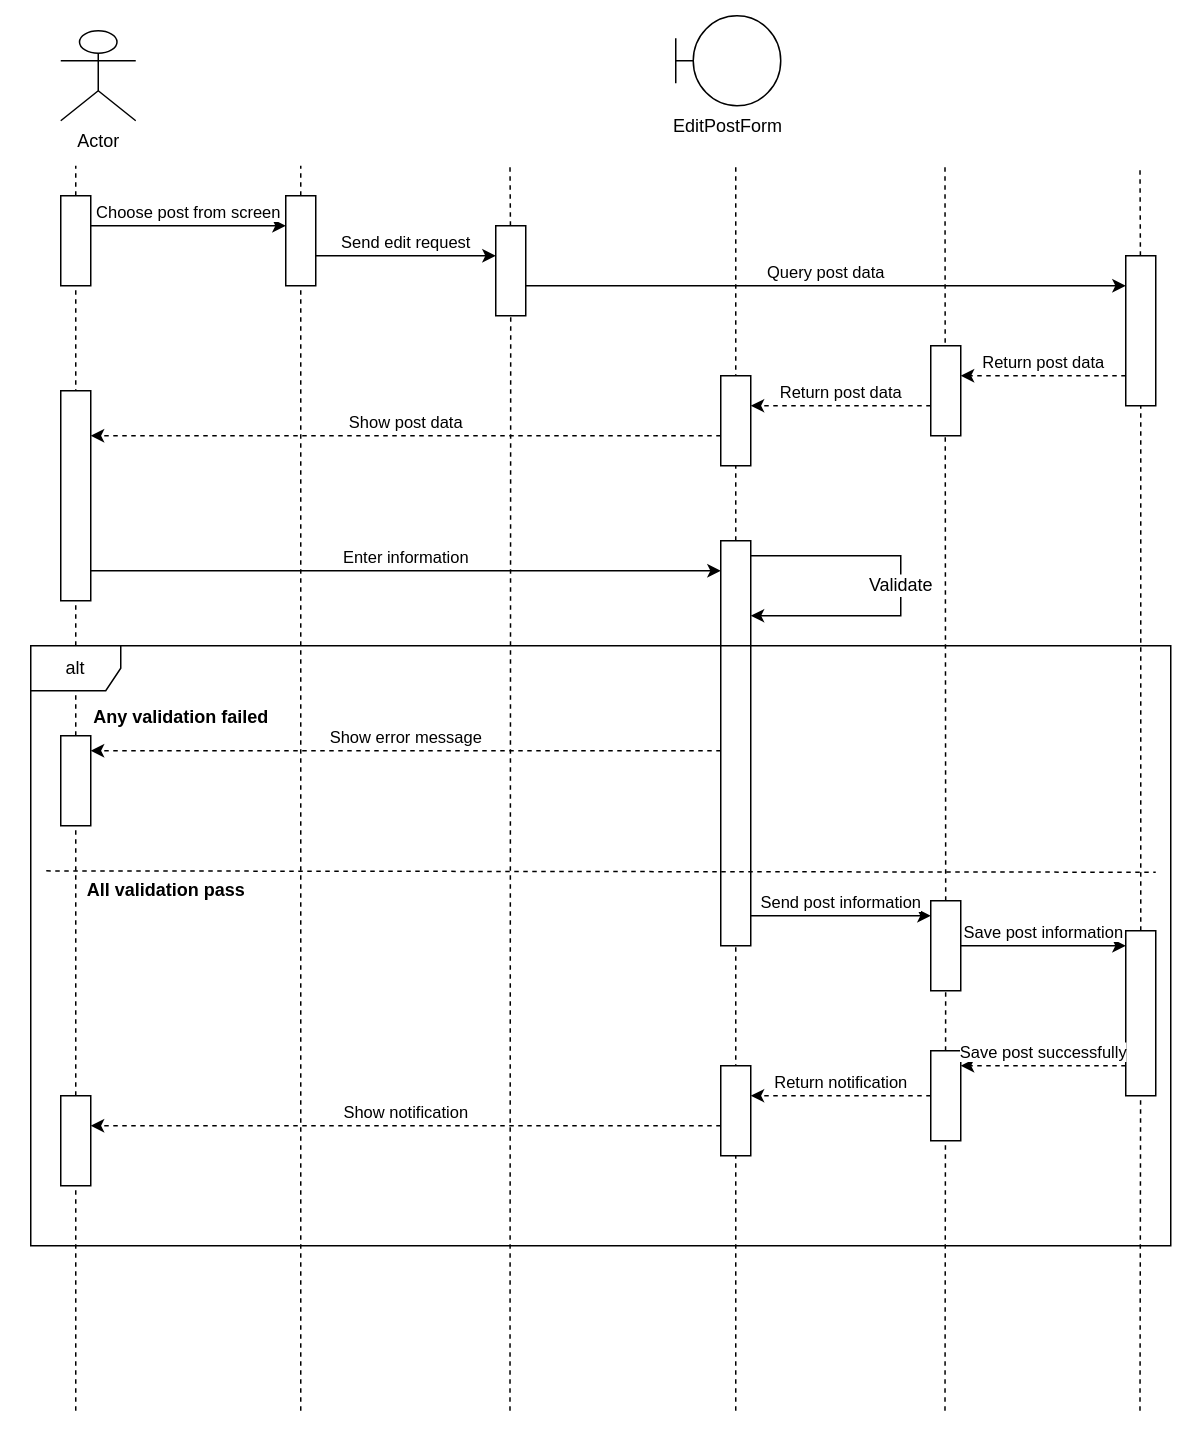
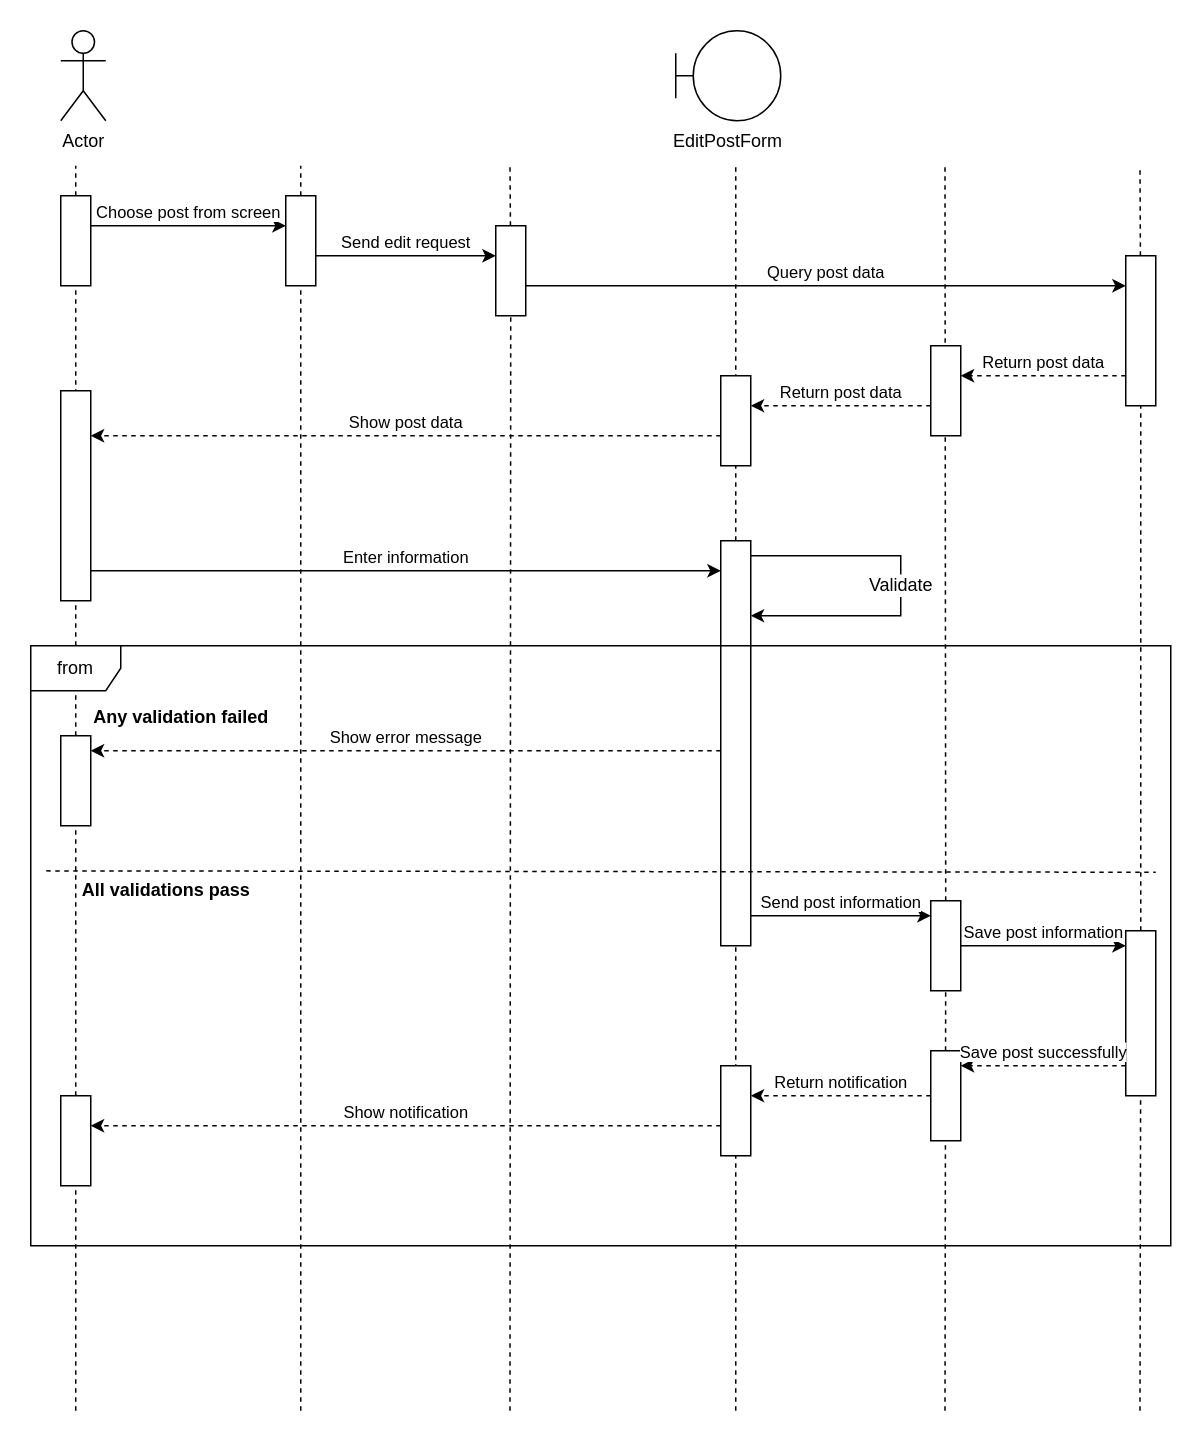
node "EditPostForm": moved (728, 61) -> (728, 76)
node "Actor": size 75x90 -> 45x90
node "alt": label "alt" -> "from"
node "All validation pass": label "All validation pass" -> "All validations pass"
